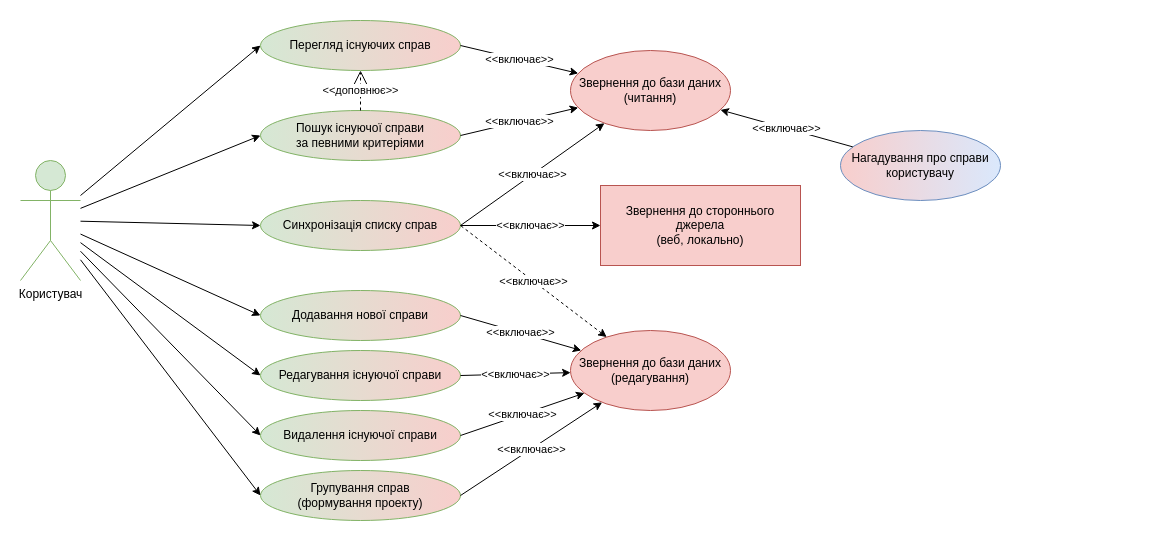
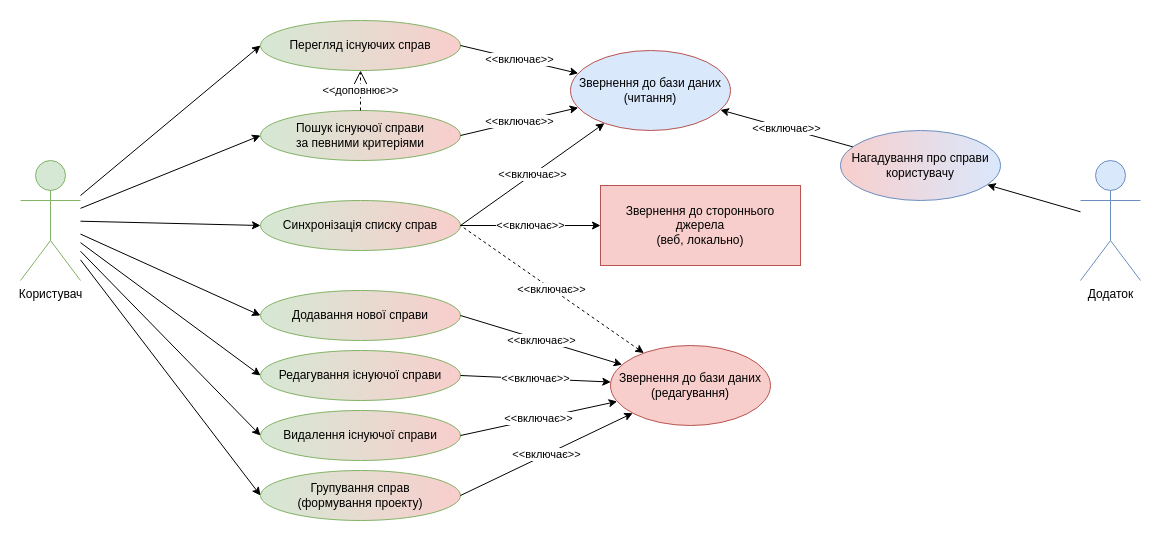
node "Звернення до бази даних (читання)": fillcolor #f8cecc -> #dae8fc
edge "Додаток" -> "Нагадування про справи користувачу": added
node "Додаток": added
node "Звернення до бази даних (редагування)": moved (651, 371) -> (691, 386)
